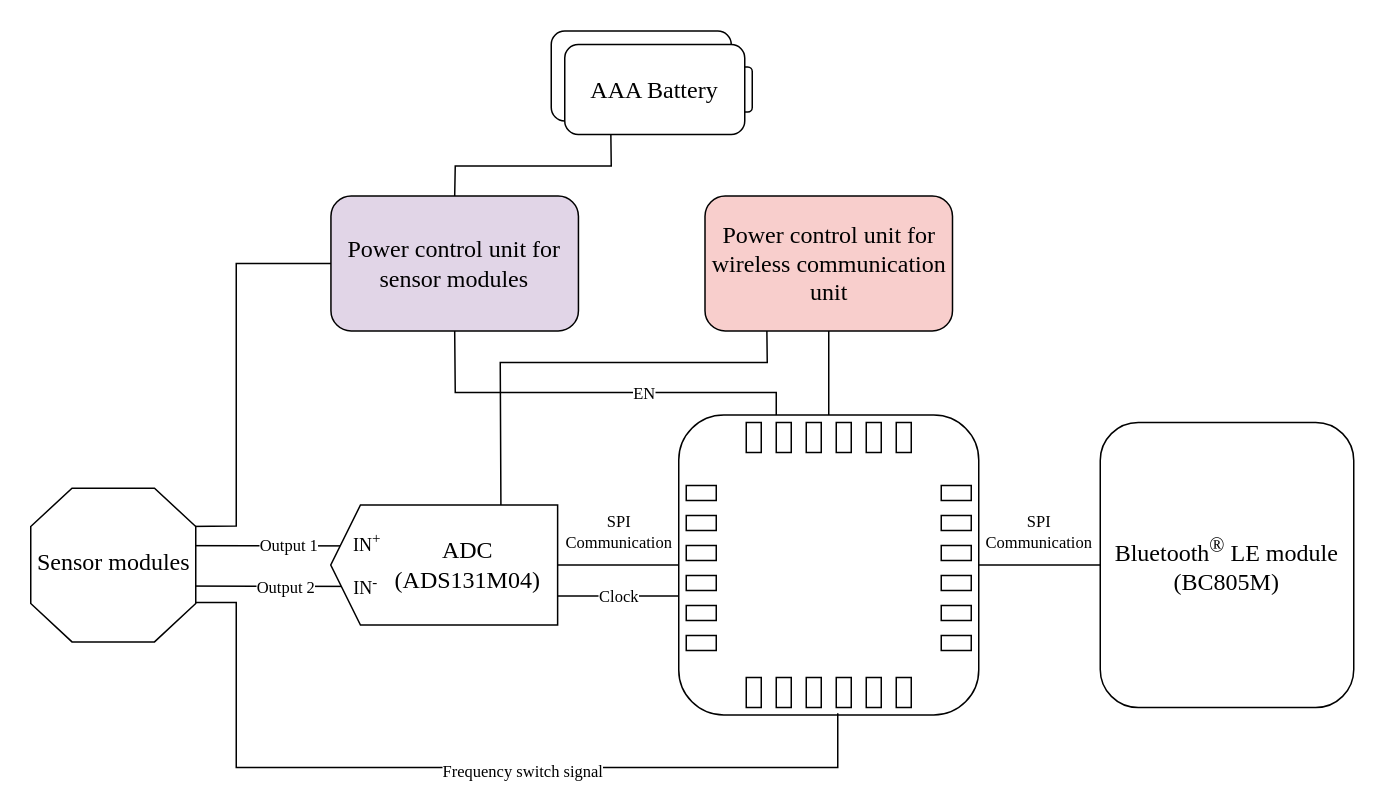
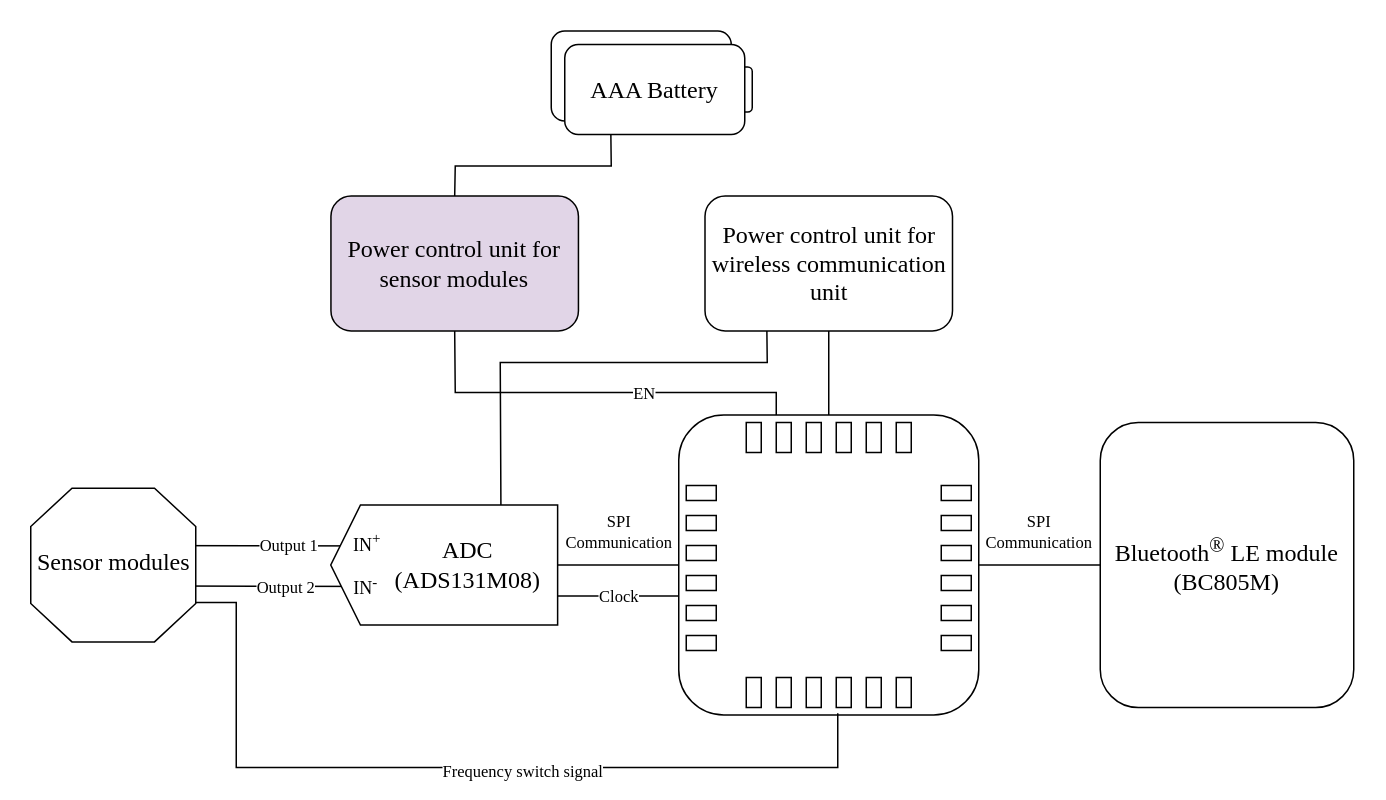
node "Power control unit for wireless communication unit": fillcolor #f8cecc -> #ffffff
edge "Power control unit for sensor modules" -- "Sensor modules": removed
node "ADC (ADS131M04)": label "ADC (ADS131M04)" -> "ADC (ADS131M08)"
